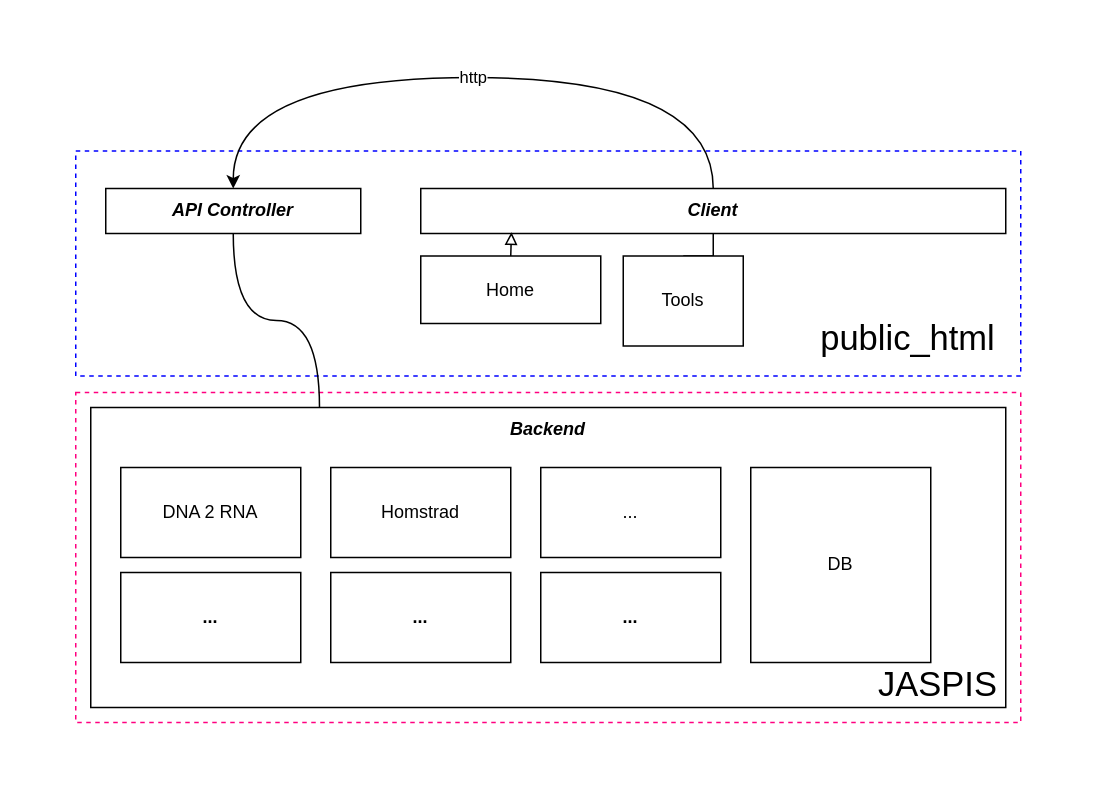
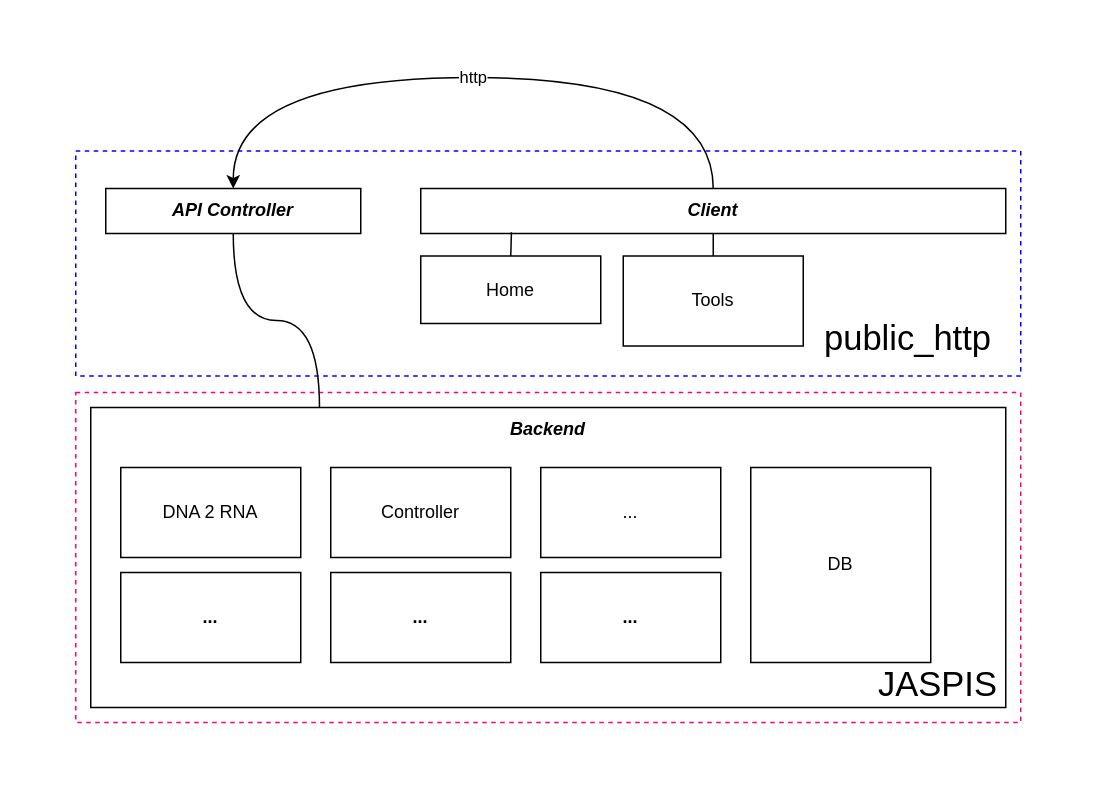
edge "Home" -> "Client": arrowhead block -> none
node "Tools": size 120x90 -> 180x90
node "public_html": label "public_html" -> "public_http"
node "Homstrad": label "Homstrad" -> "Controller"
